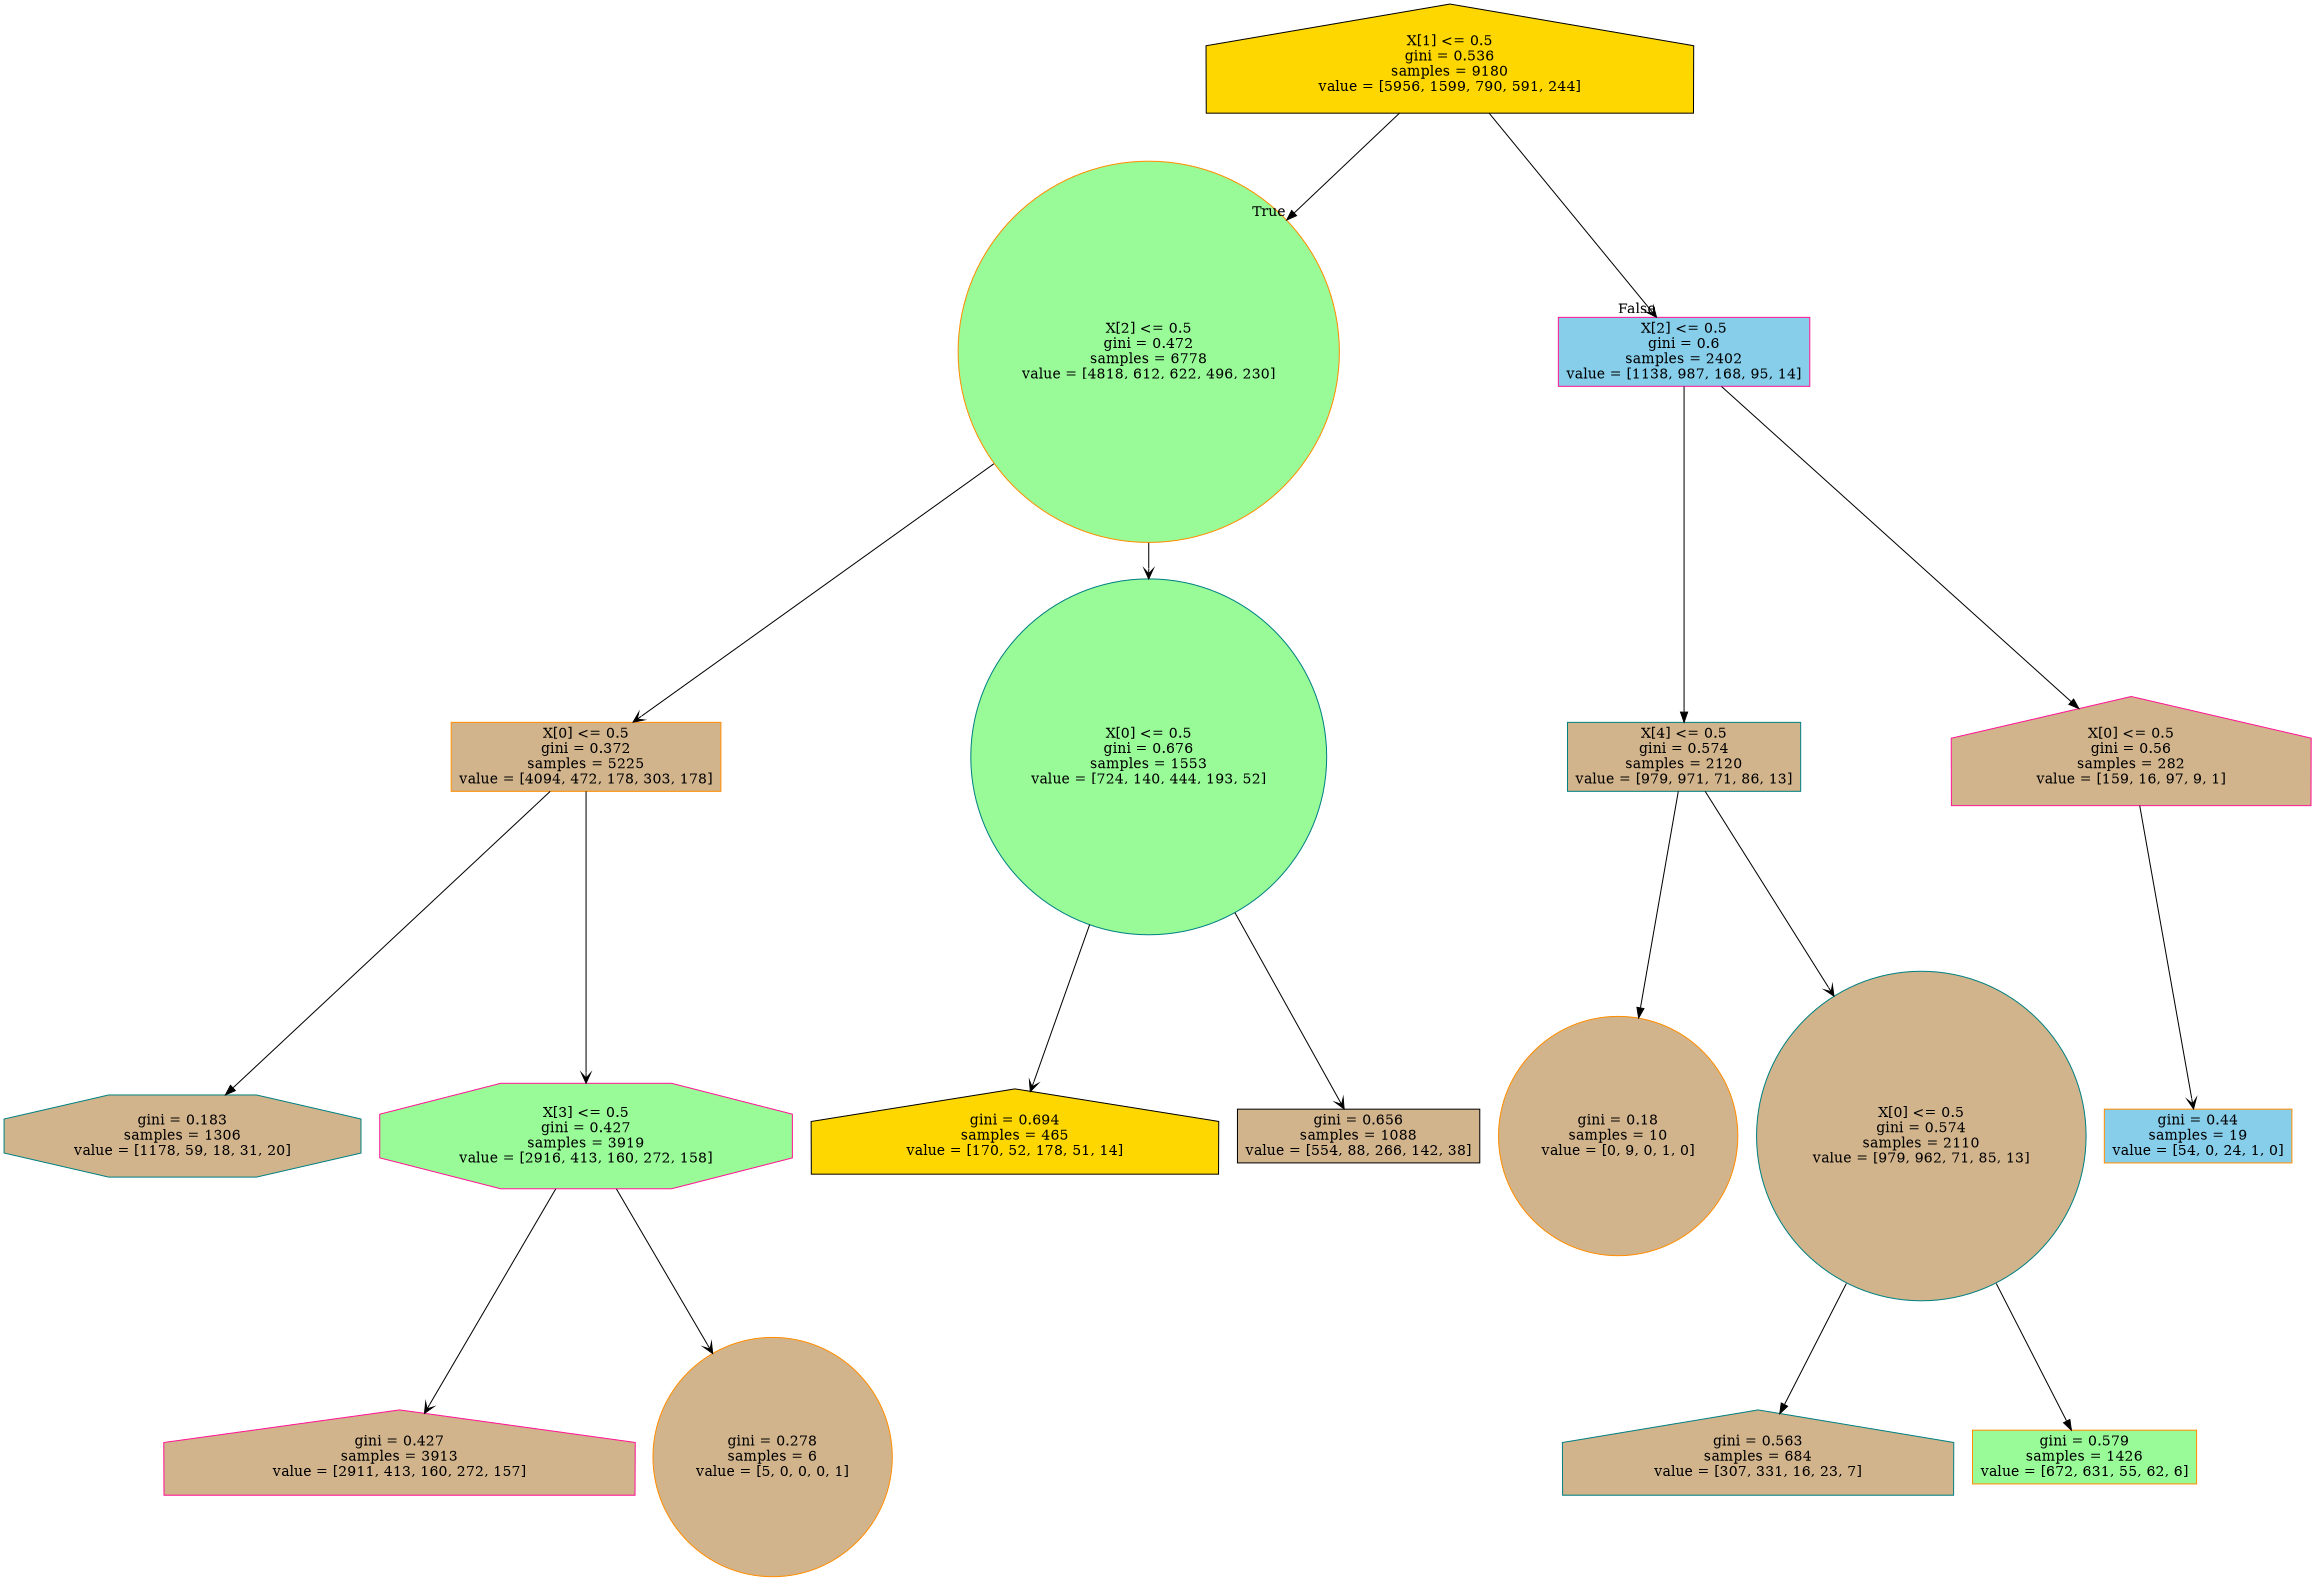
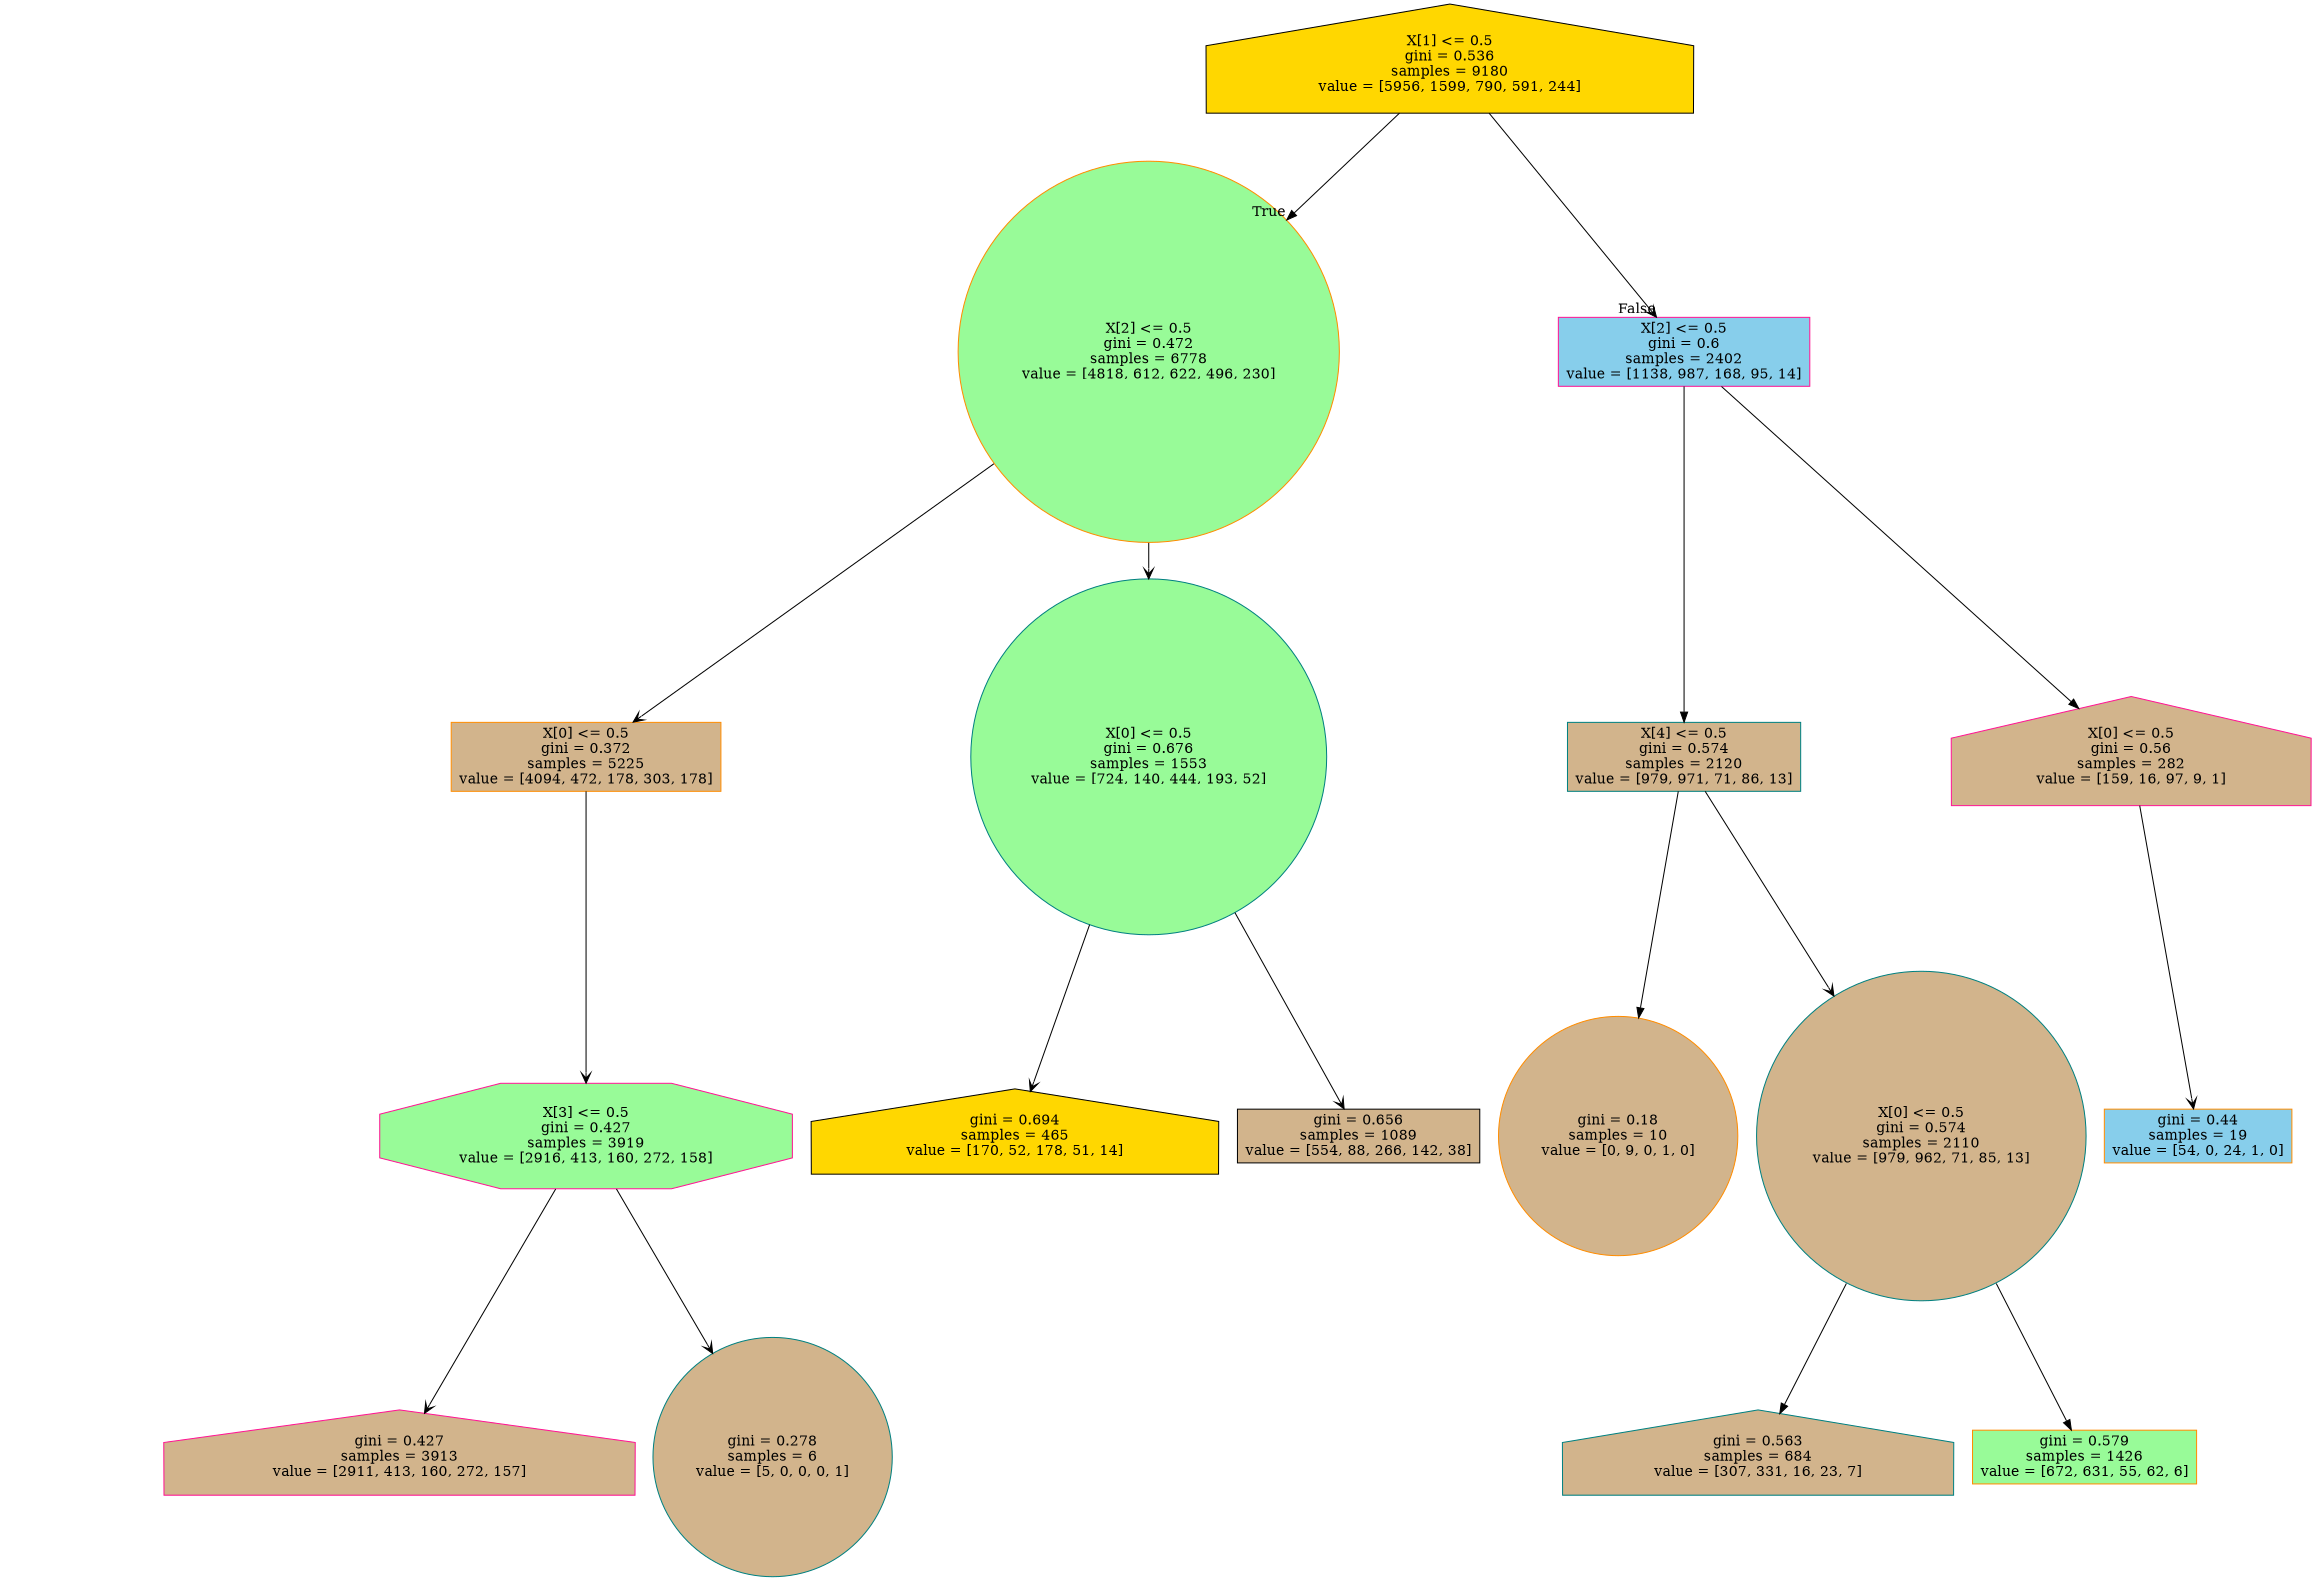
node "gini = 0.183 samples = 1306 value = [1178, 59, 18, 31, 20]": removed
node "gini = 0.656 samples = 1088 value = [554, 88, 266, 142, 38]": label "gini = 0.656 samples = 1088 value = [554, 88, 266, 142, 38]" -> "gini = 0.656 samples = 1089 value = [554, 88, 266, 142, 38]"
node "gini = 0.278 samples = 6 value = [5, 0, 0, 0, 1]": color darkorange -> teal
